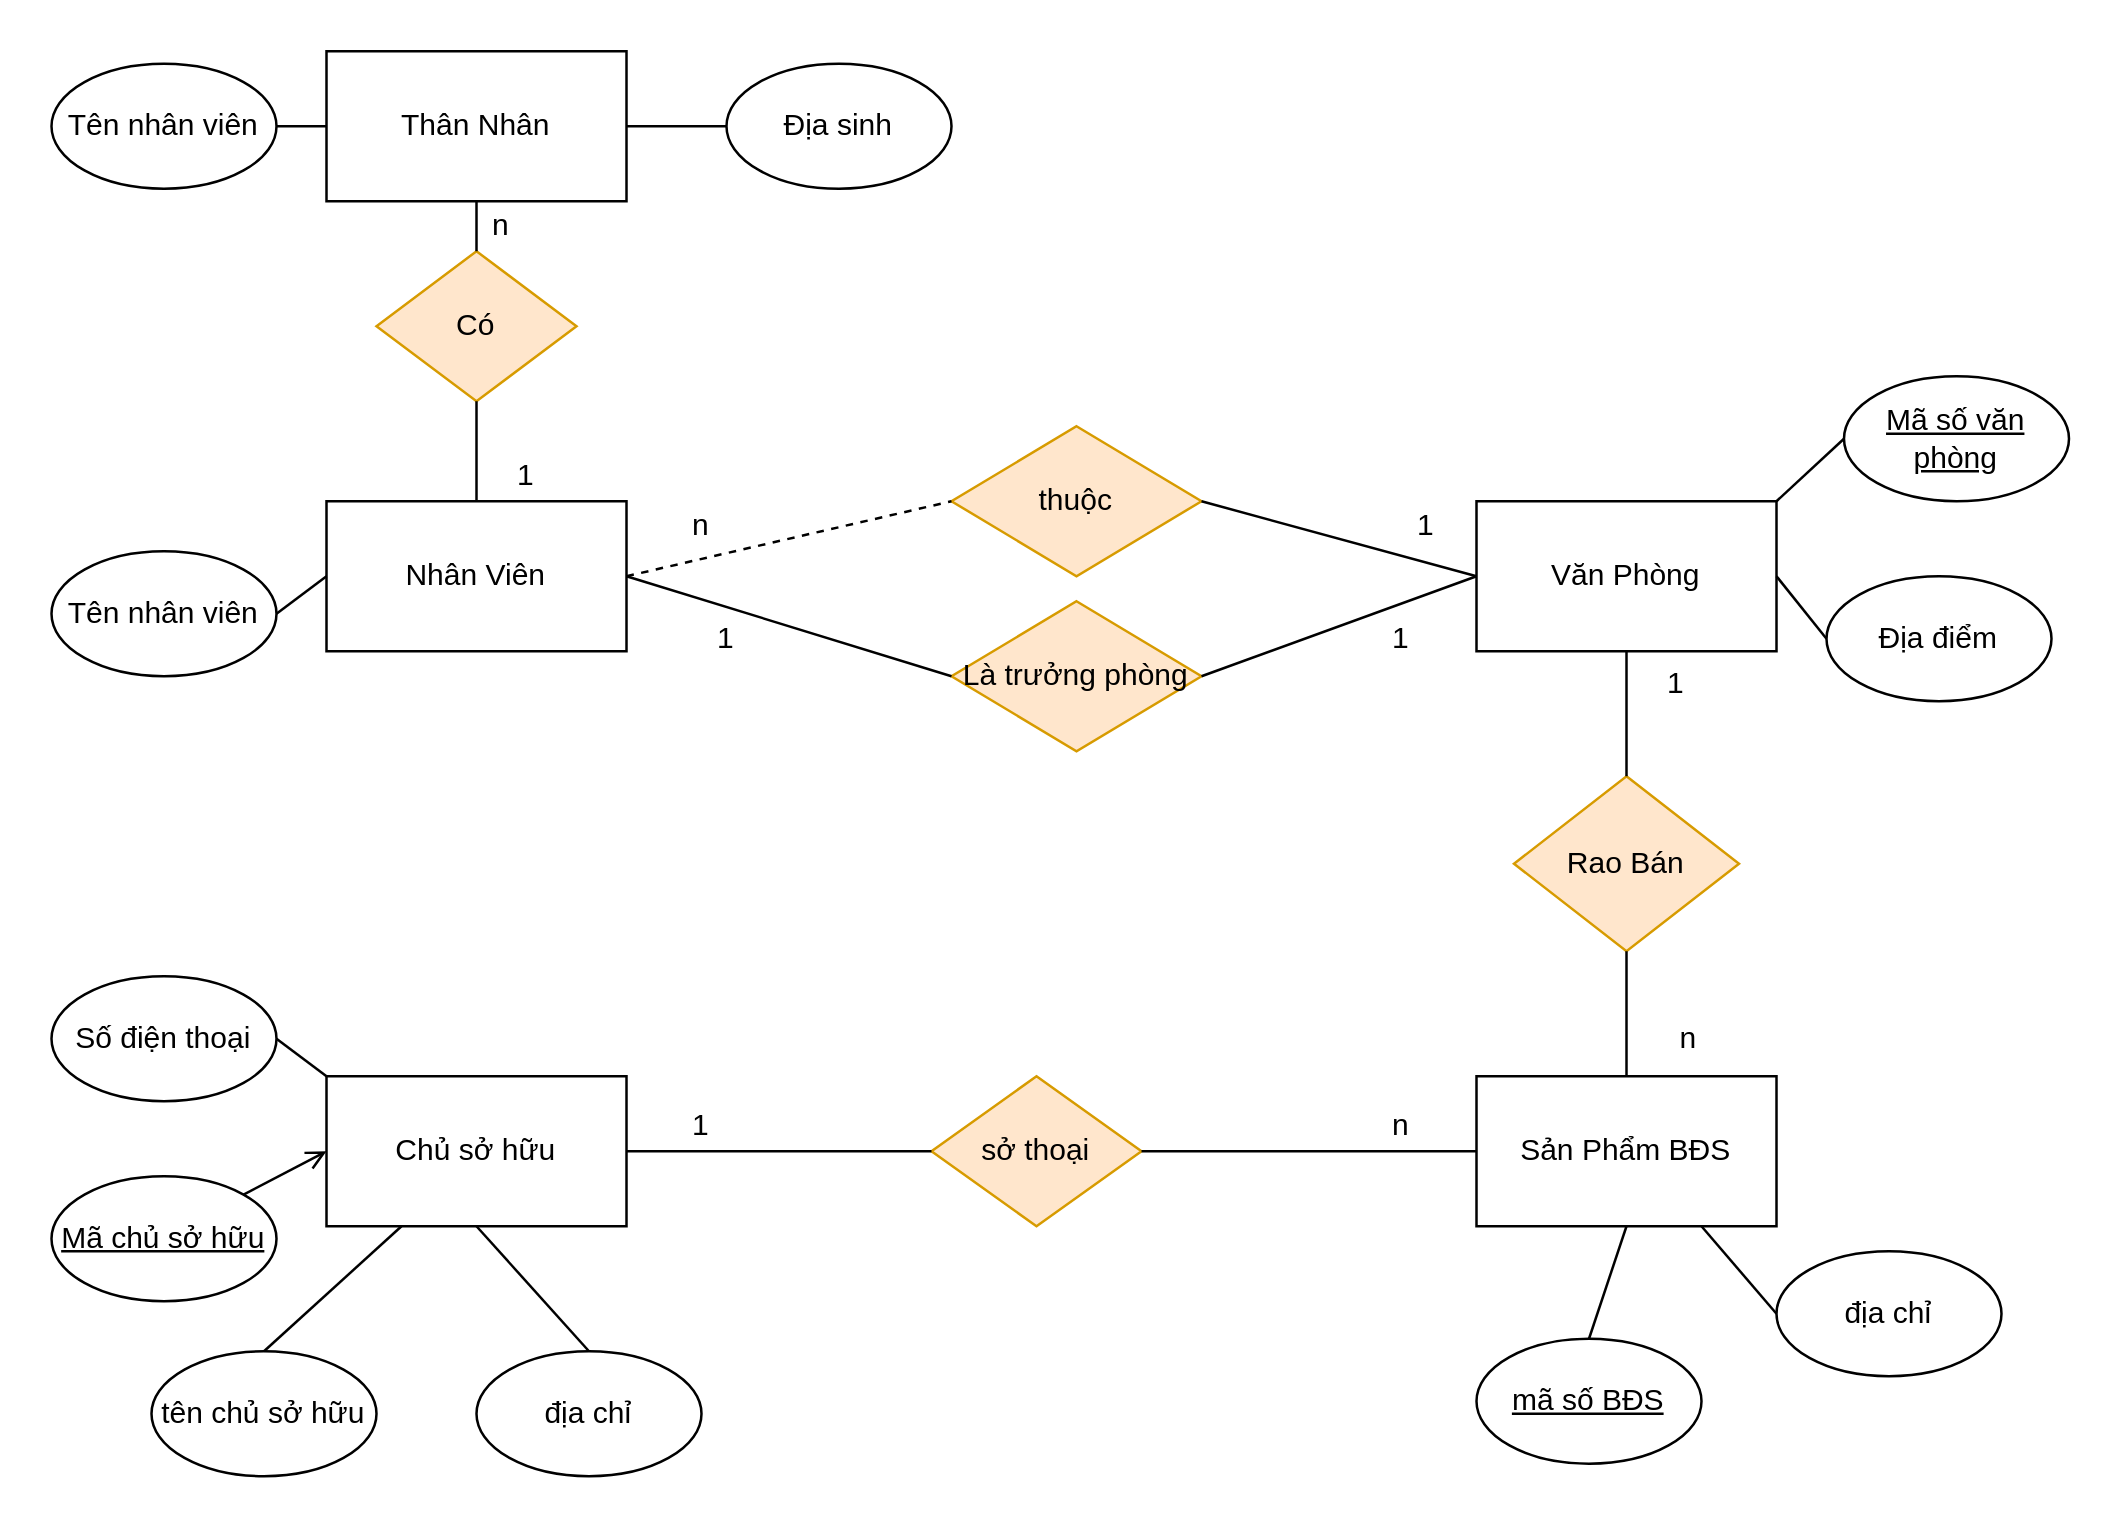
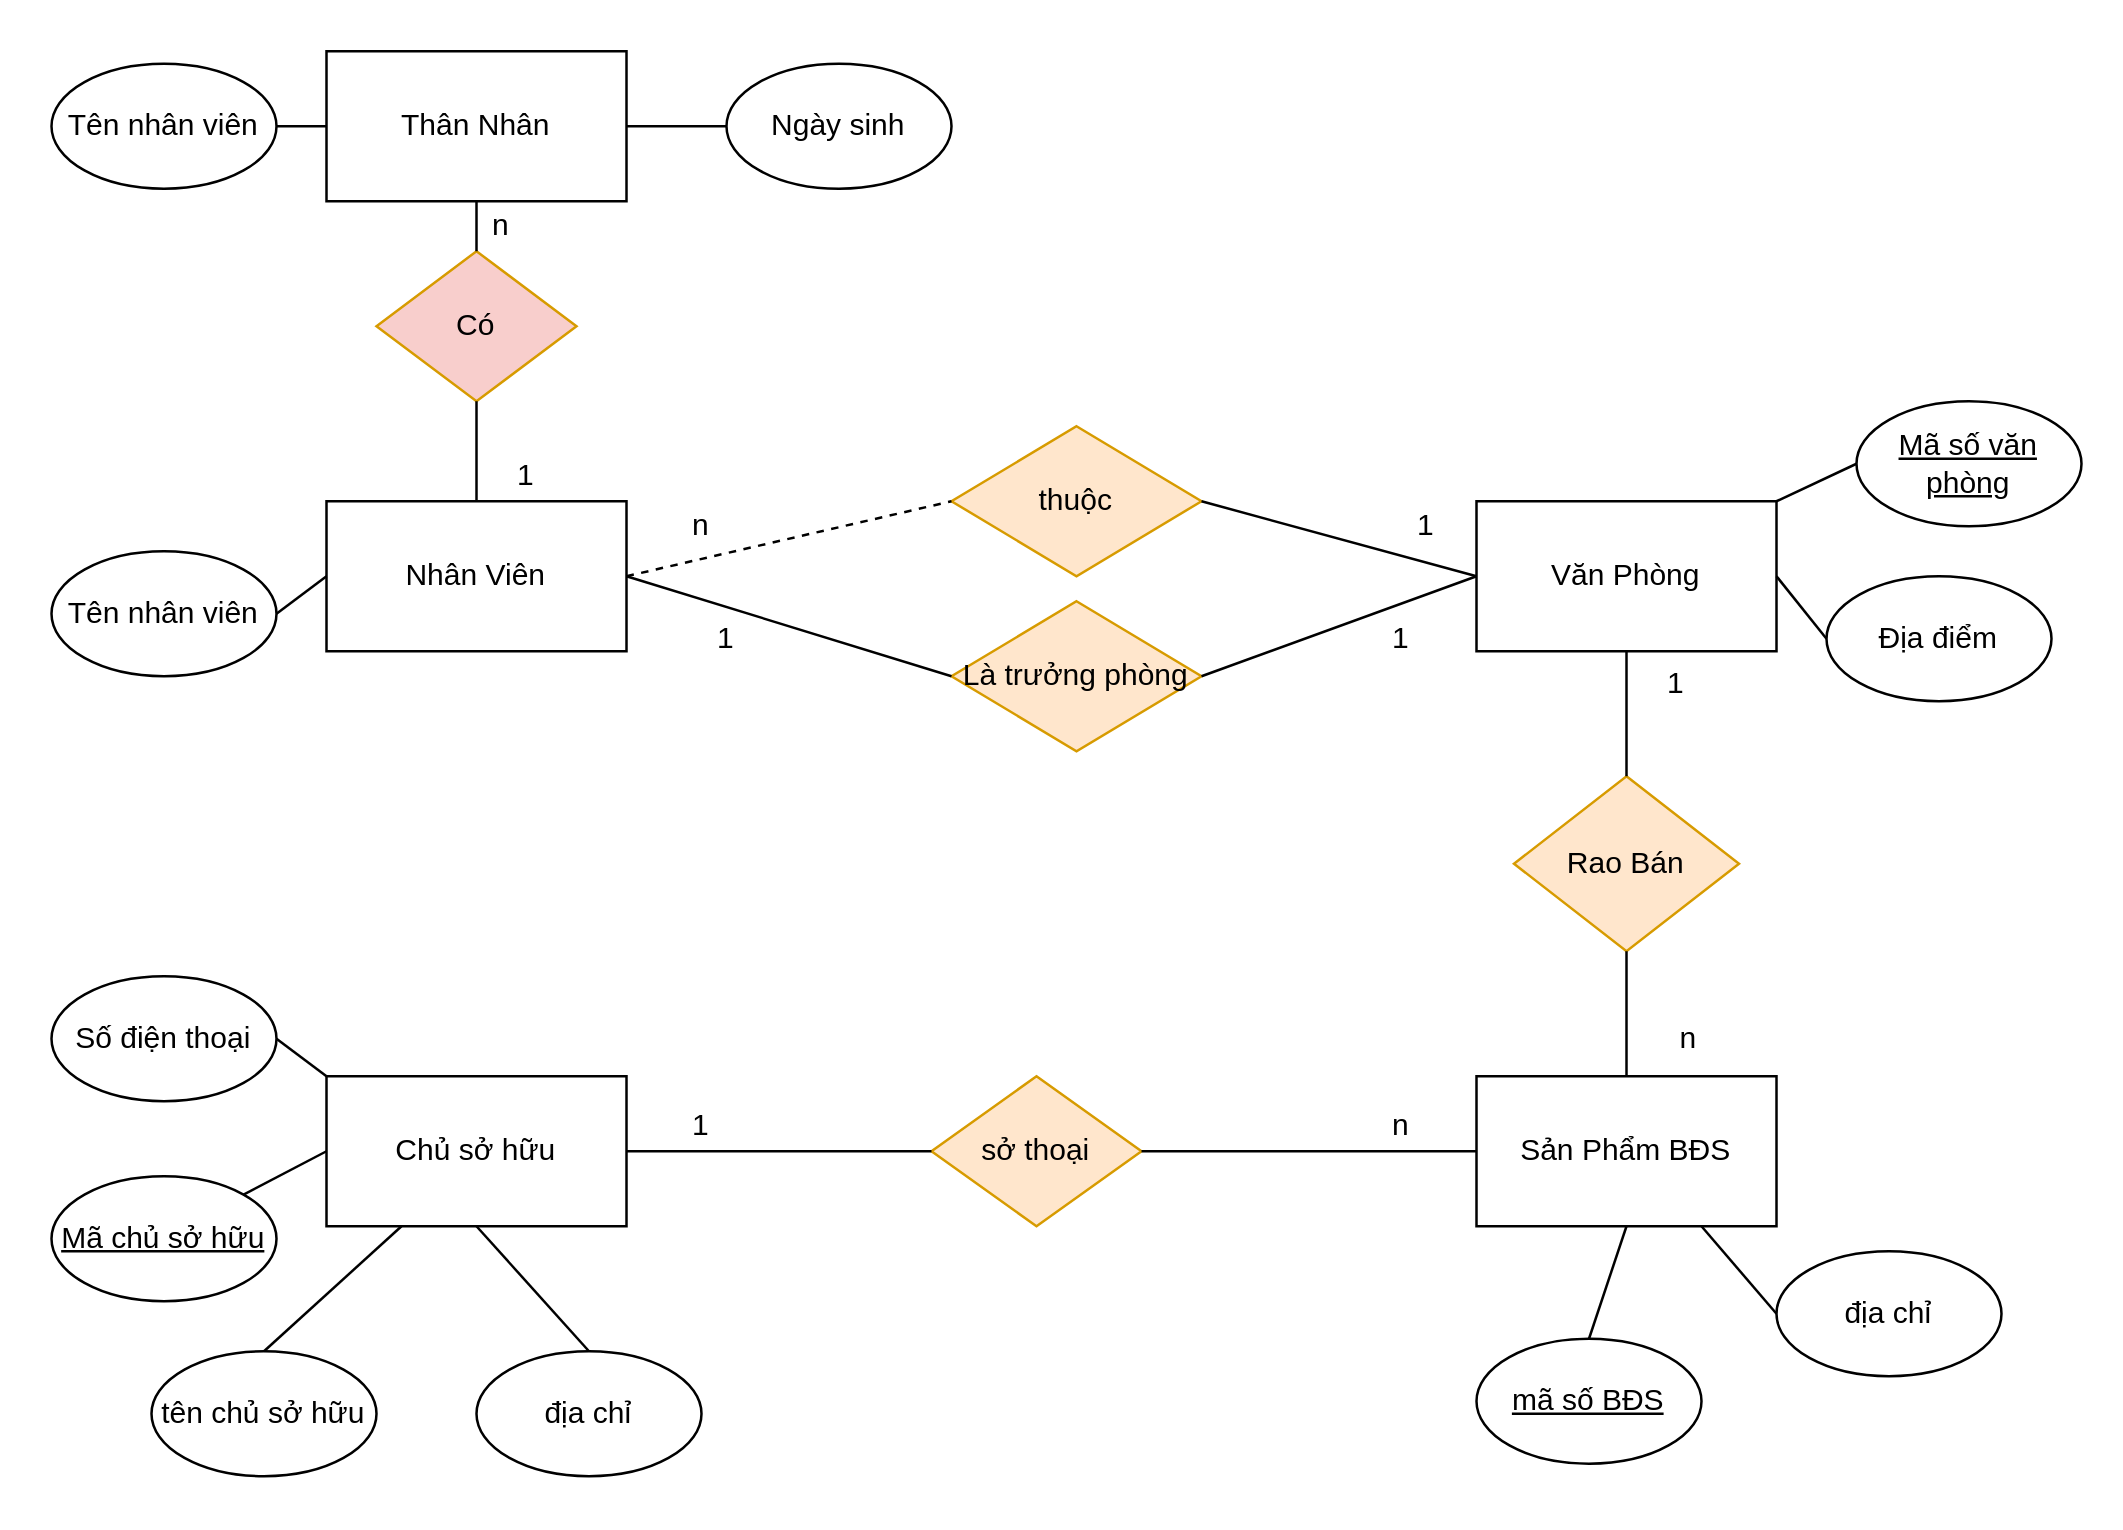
node "Địa sinh": label "Địa sinh" -> "Ngày sinh"
node "Có": fillcolor #ffe6cc -> #f8cecc
node "Mã số văn phòng": moved (1956, 439) -> (1969, 464)
edge "Mã chủ sở hữu" -> "Chủ sở hữu": arrowhead open -> none
